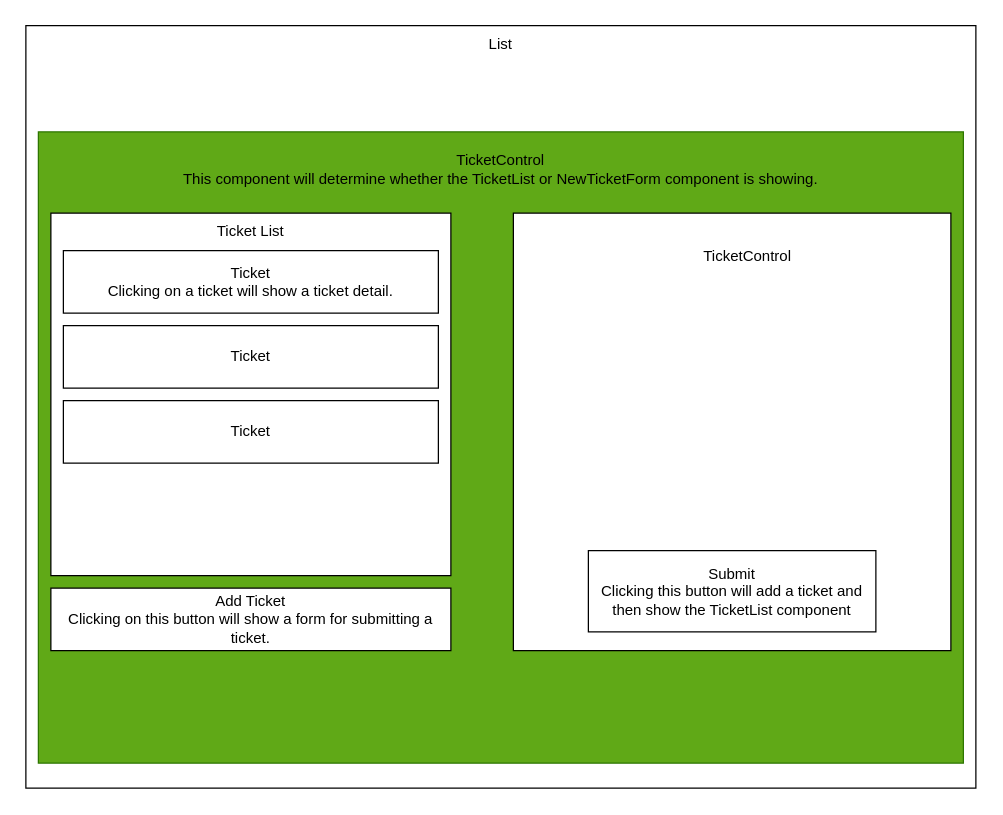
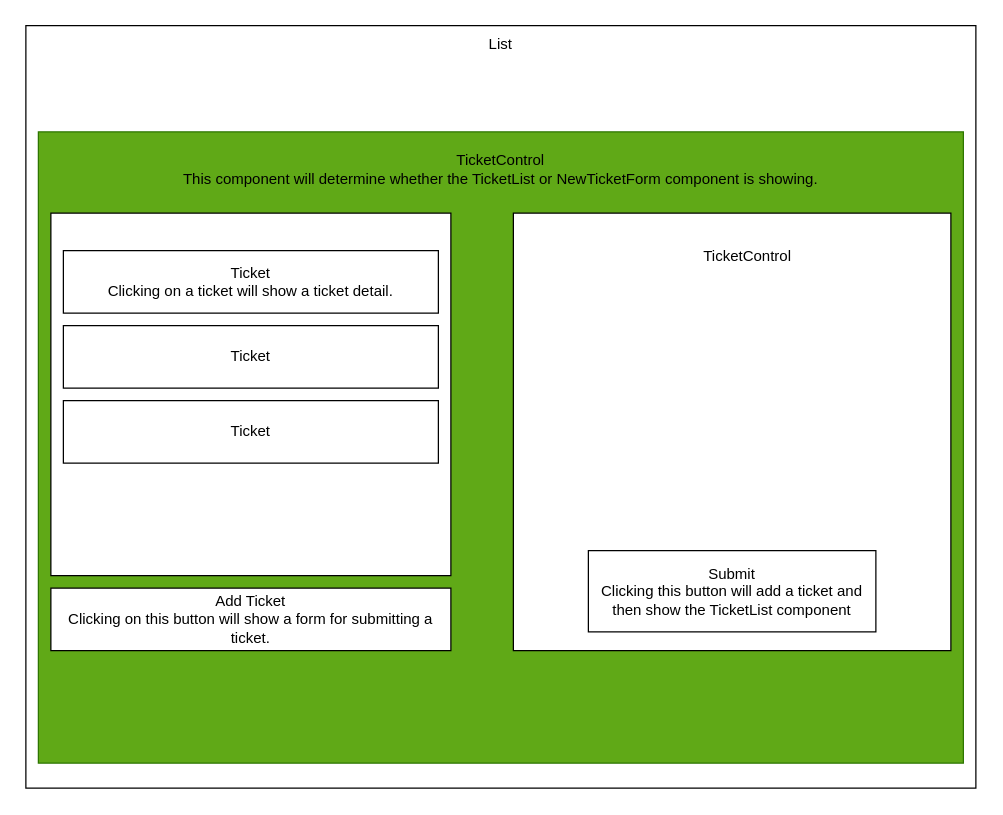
node "Ticket List": removed
